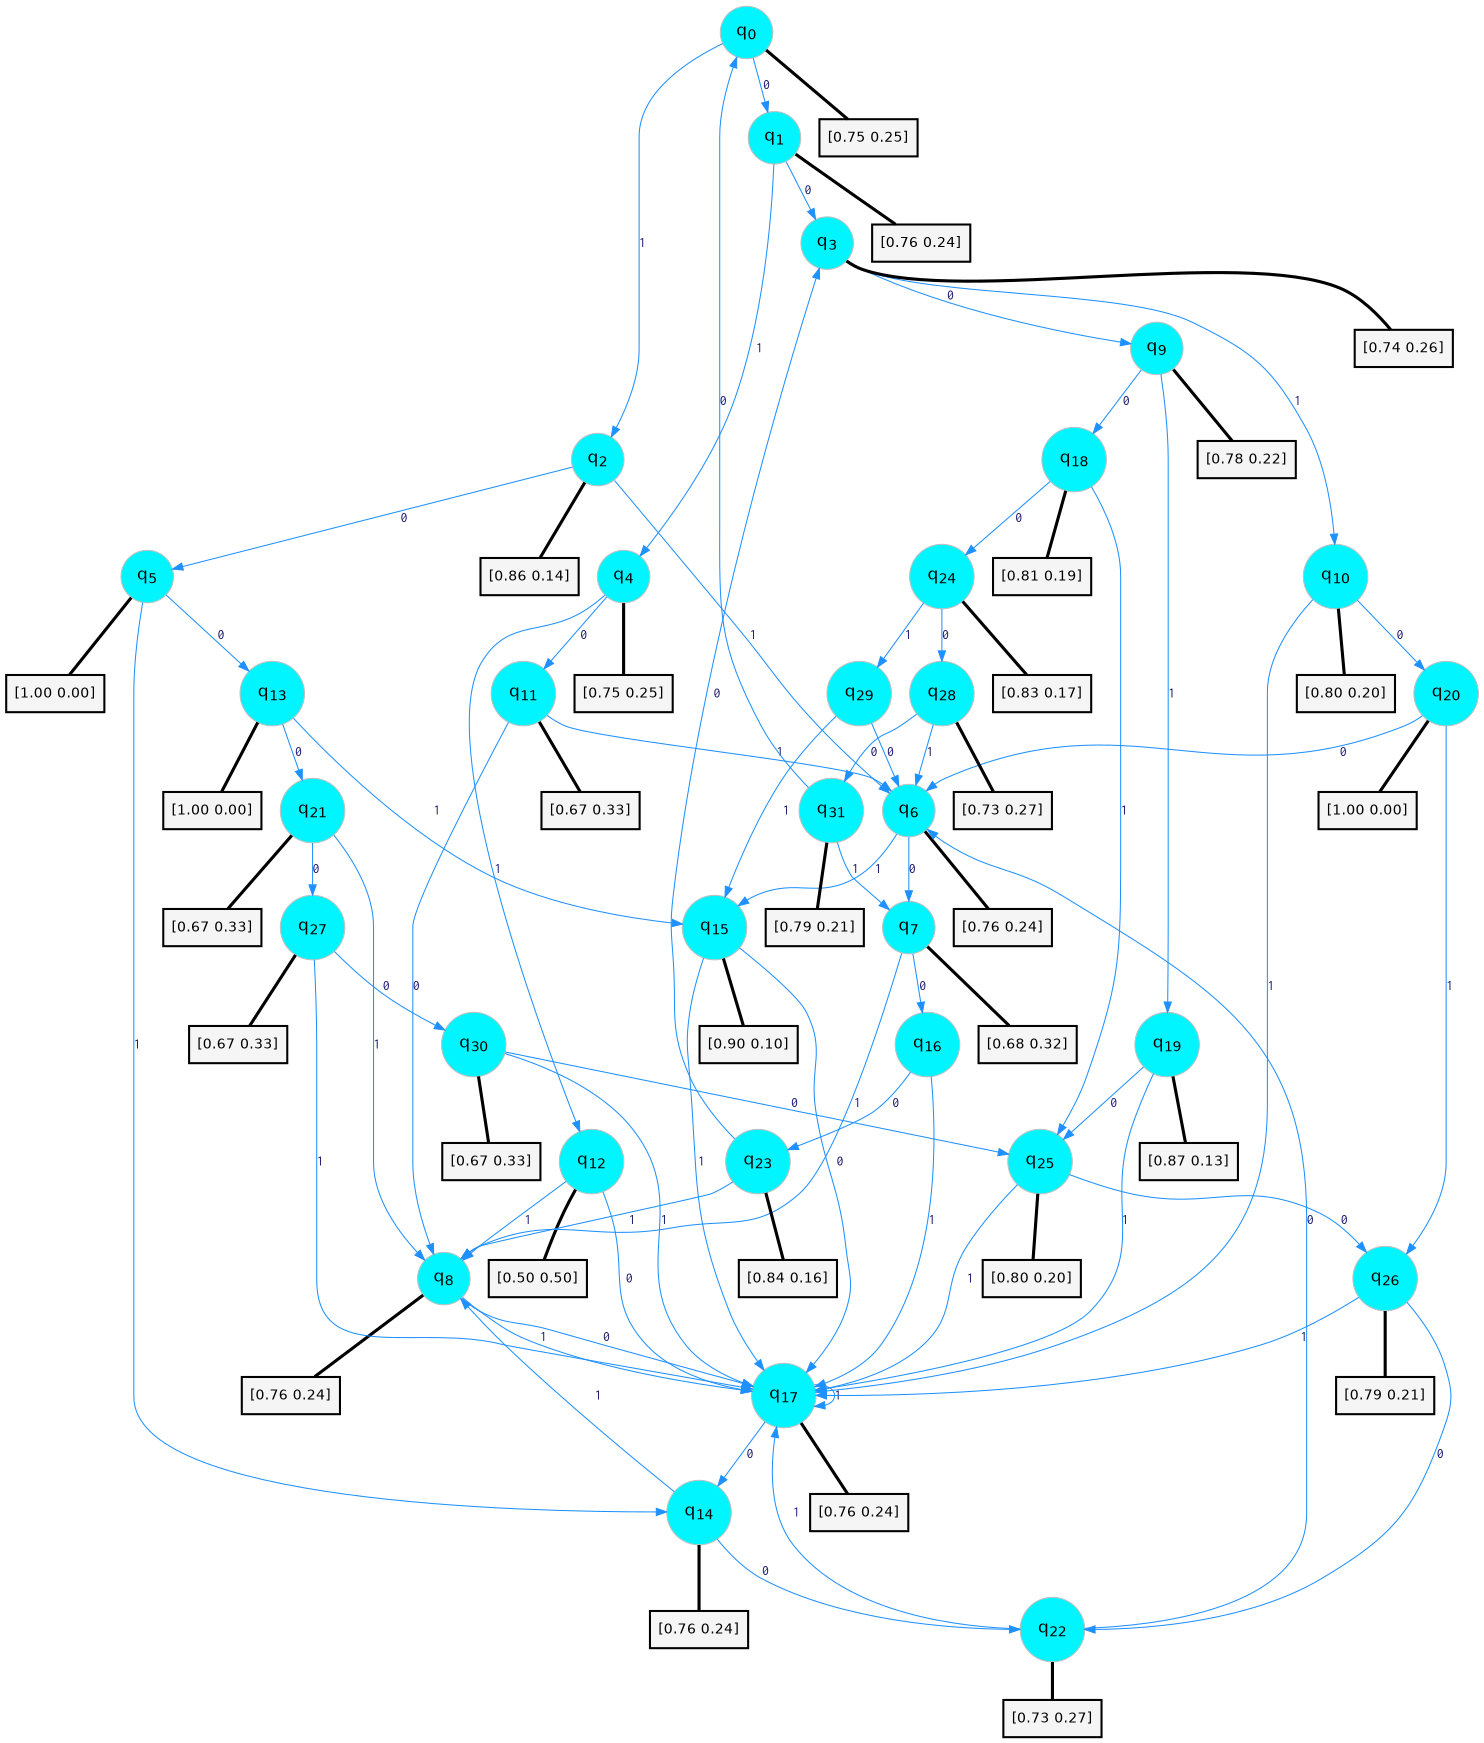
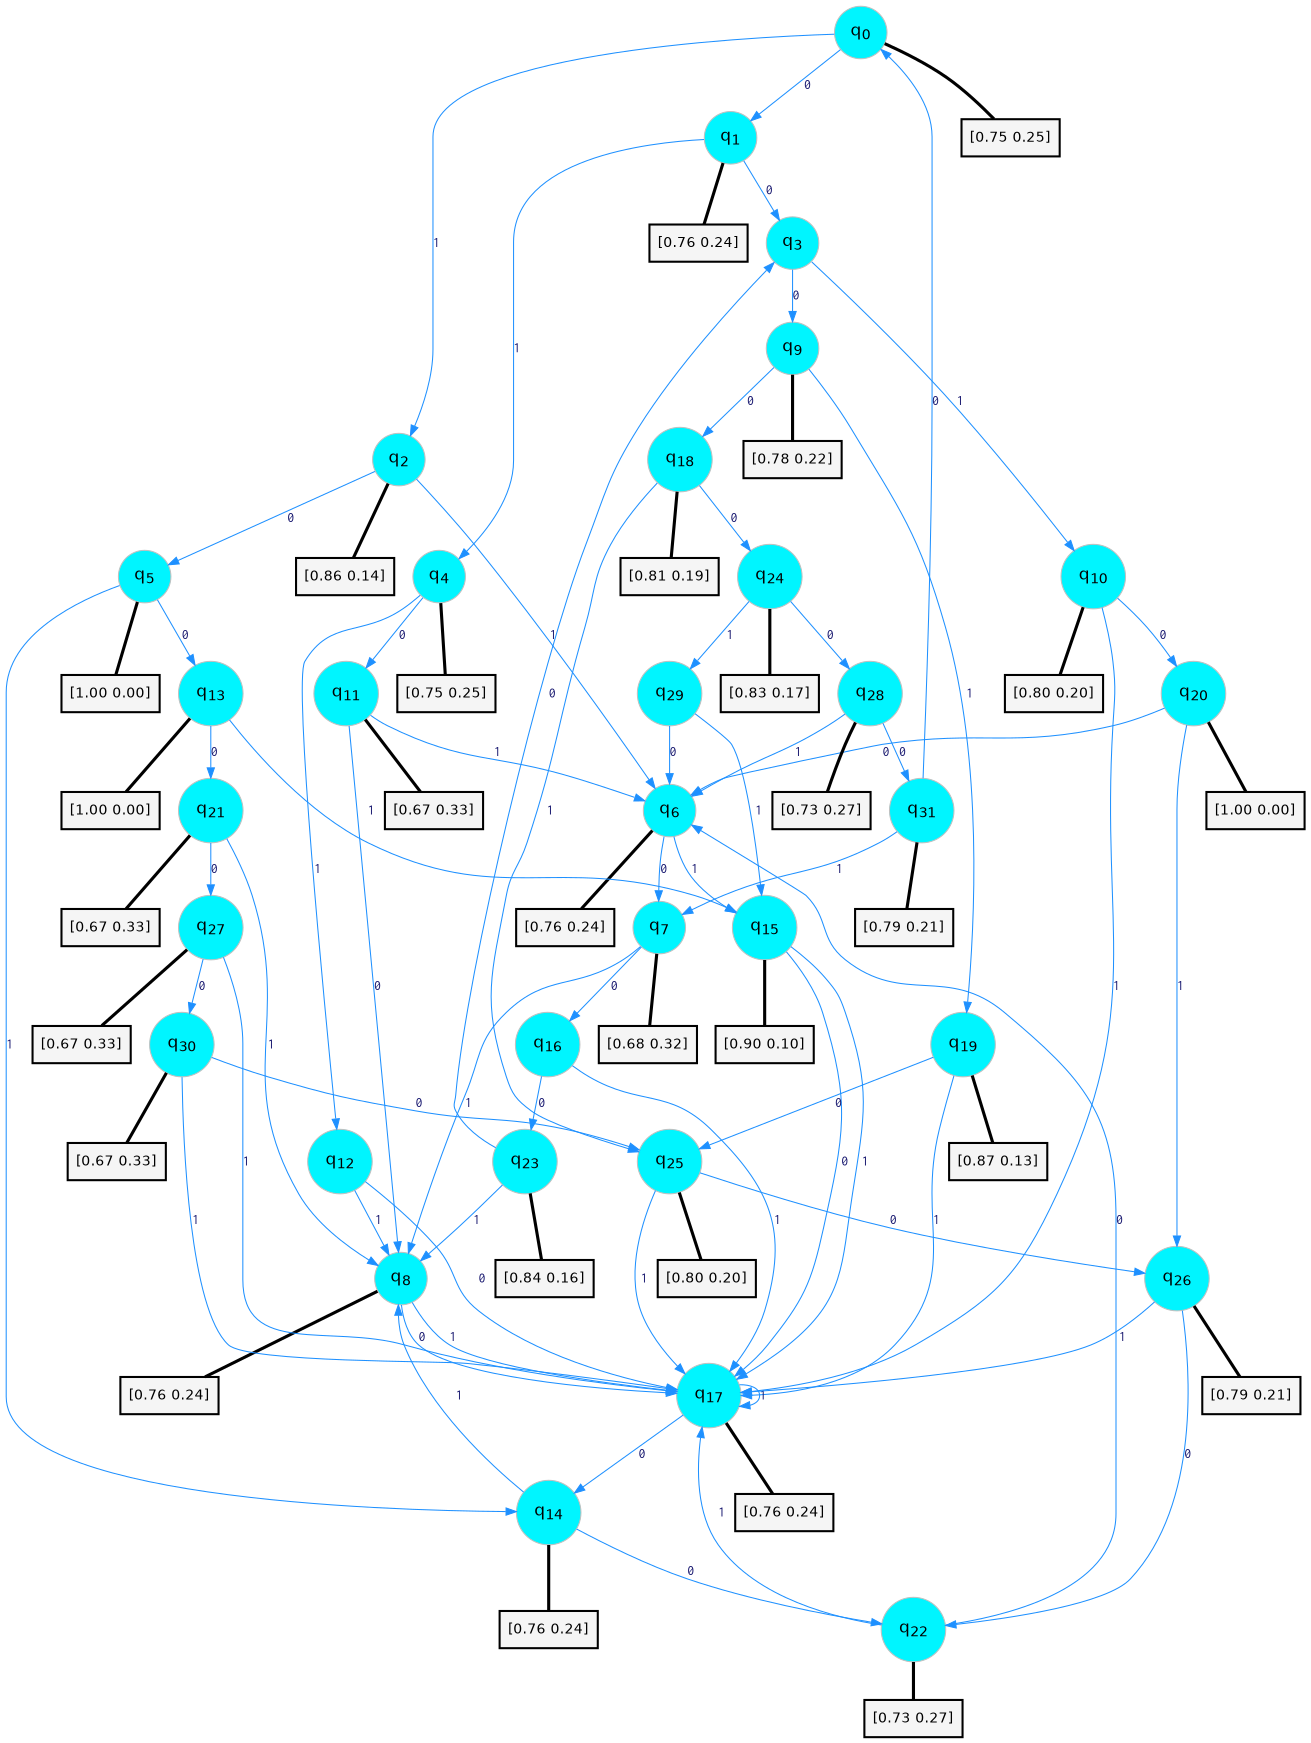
node "[0.74 0.26]": removed
node "[0.50 0.50]": removed
